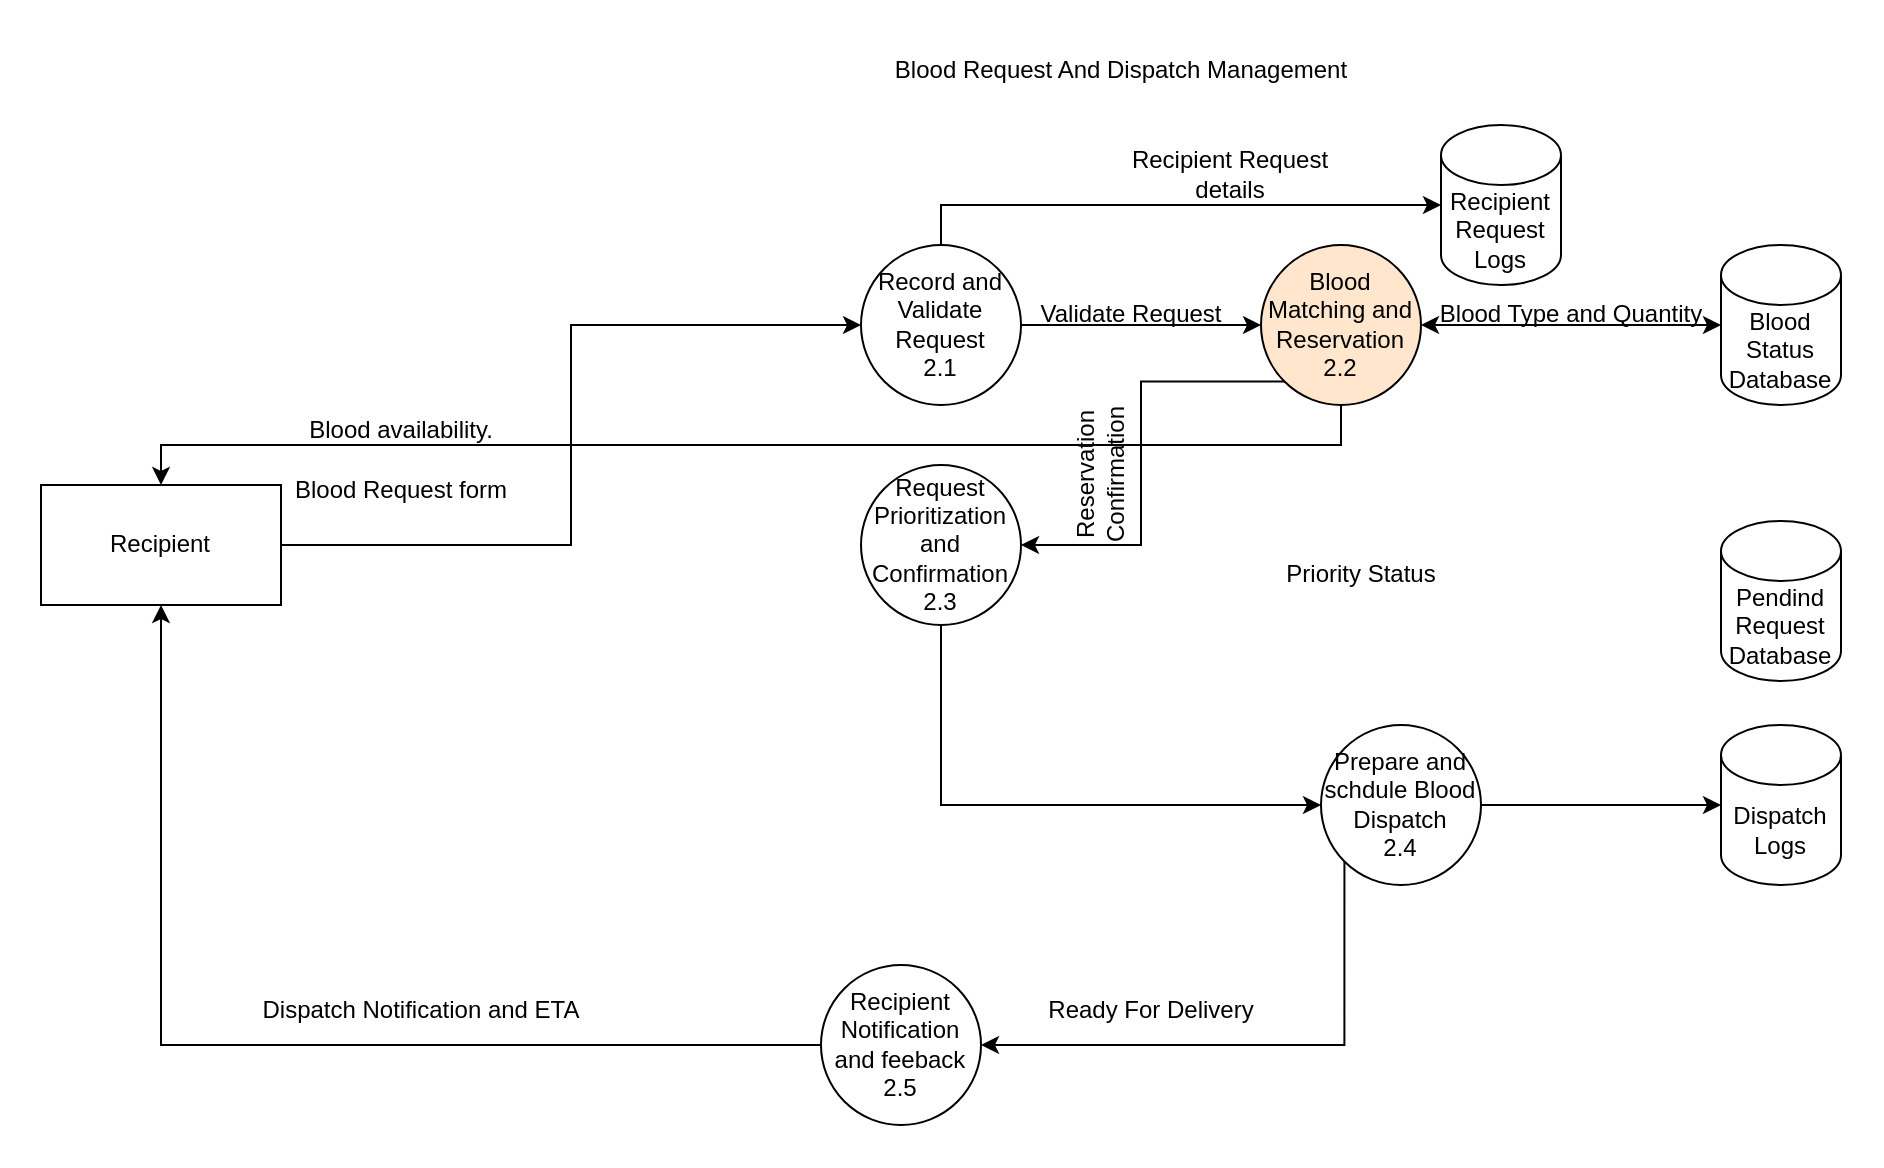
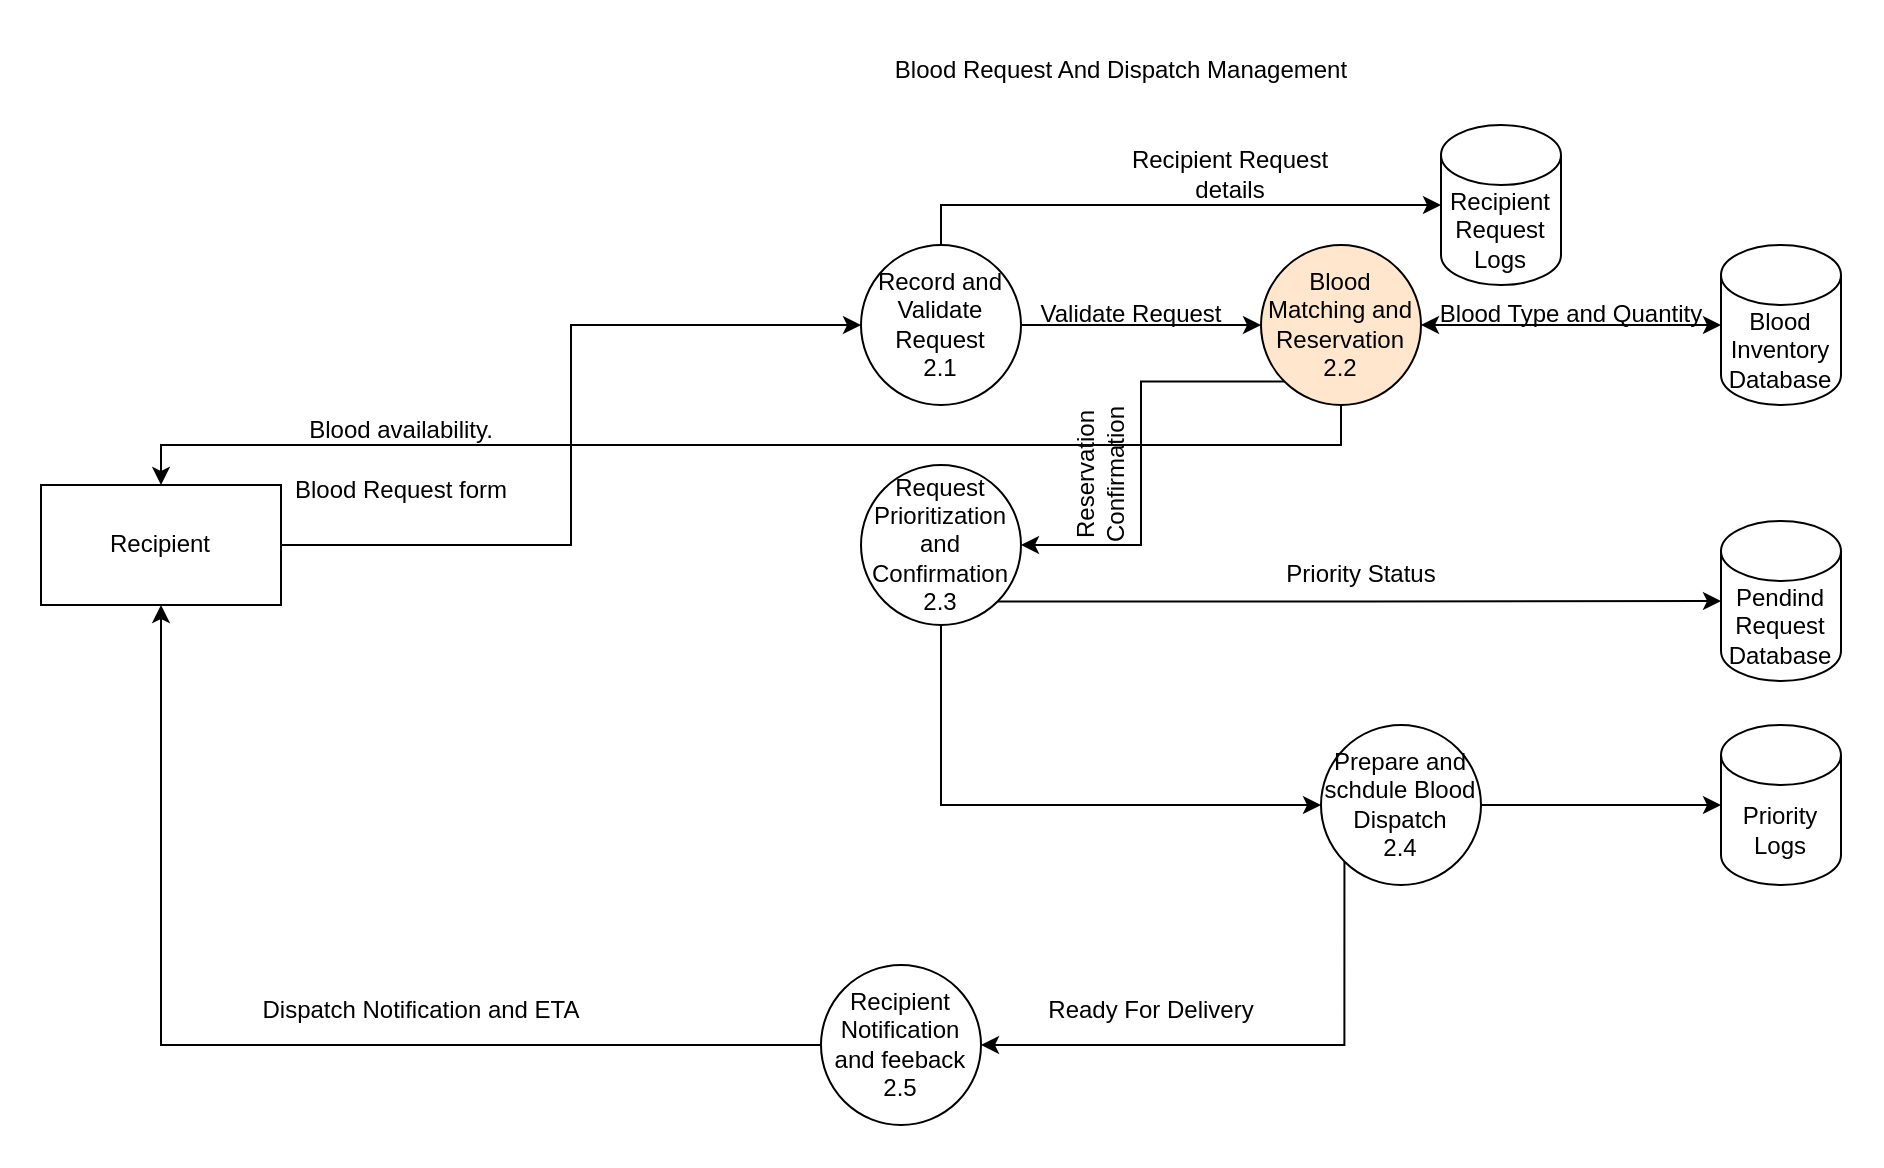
node "Blood Status Database": label "Blood Status Database" -> "Blood Inventory Database"
edge "Request Prioritization and Confirmation 2.3" -> "Pendind Request Database": added
node "Dispatch Logs": label "Dispatch Logs" -> "Priority Logs"
